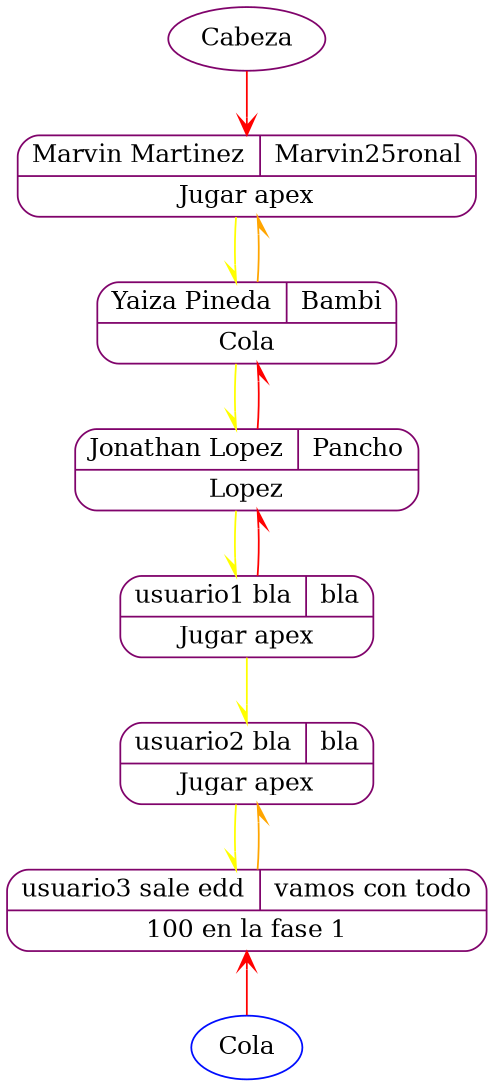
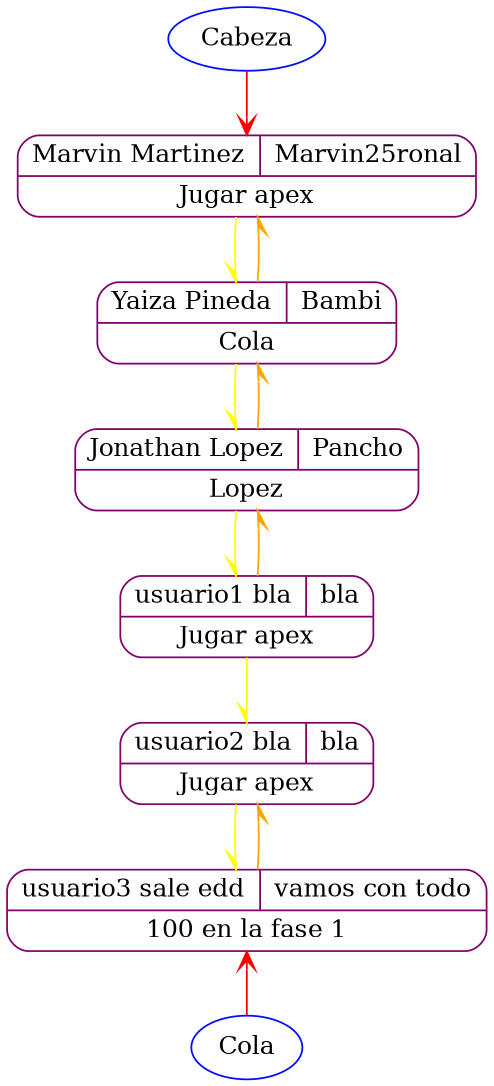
node "Cabeza": color #80036b -> #000dff
edge "Jonathan Lopez" -> "Yaiza Pineda": color red -> orange
edge "usuario1 bla" -> "Jonathan Lopez": color red -> orange
